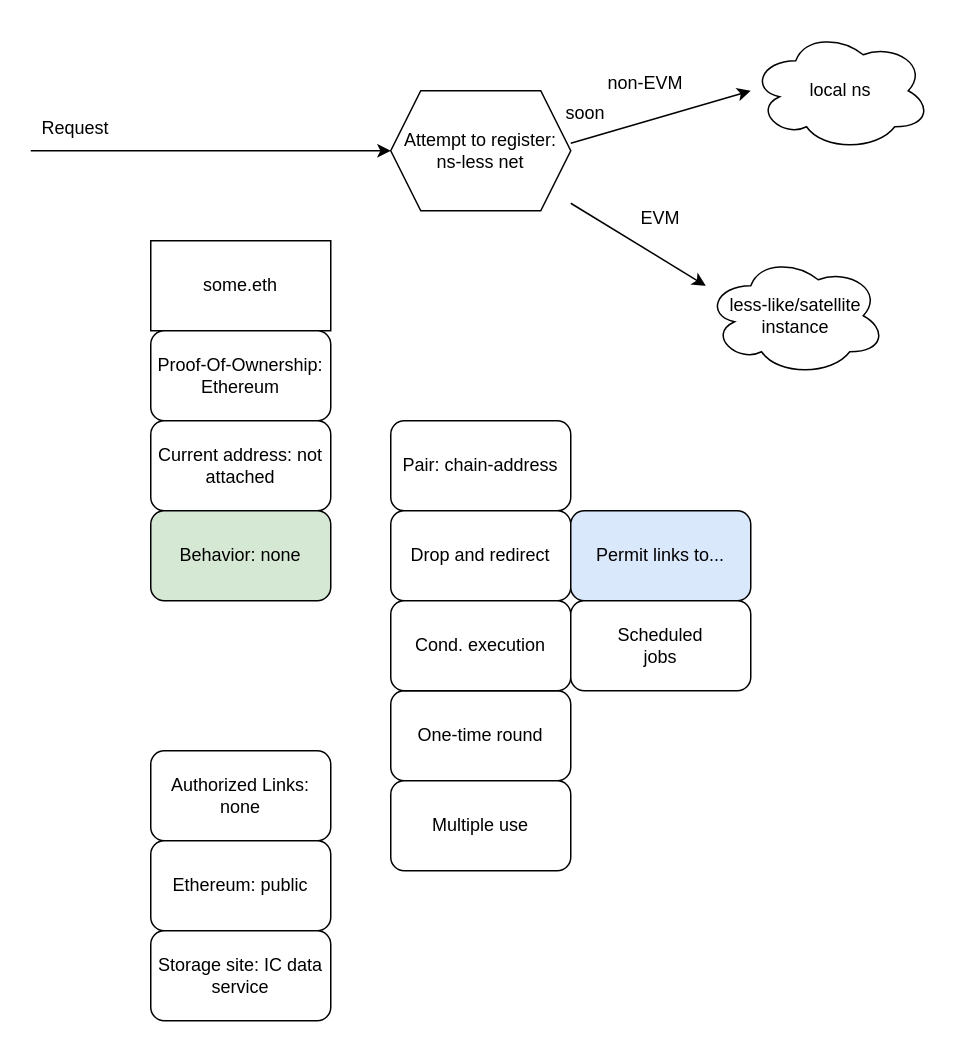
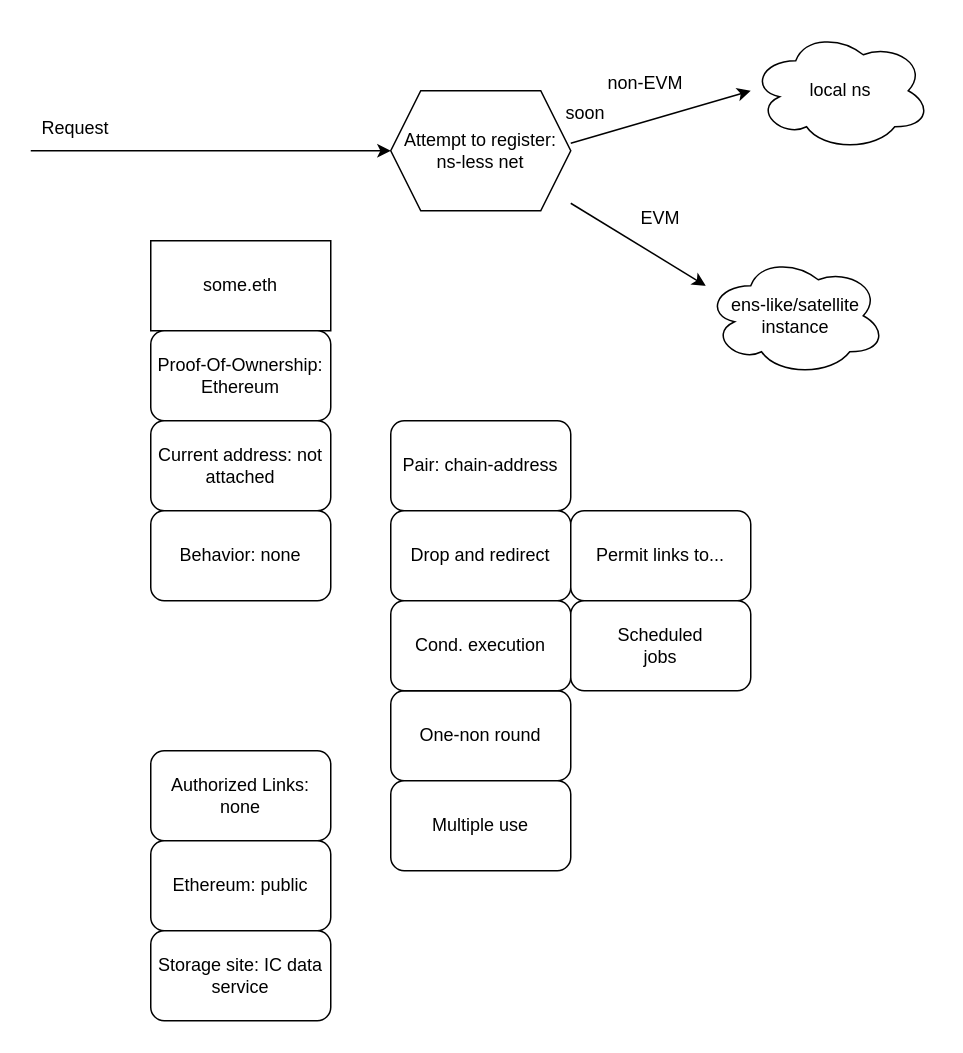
node "less-like/satellite instance": label "less-like/satellite instance" -> "ens-like/satellite instance"
node "Behavior: none": fillcolor #d5e8d4 -> #ffffff
node "Permit links to...": fillcolor #dae8fc -> #ffffff
node "One-time round": label "One-time round" -> "One-non round"
